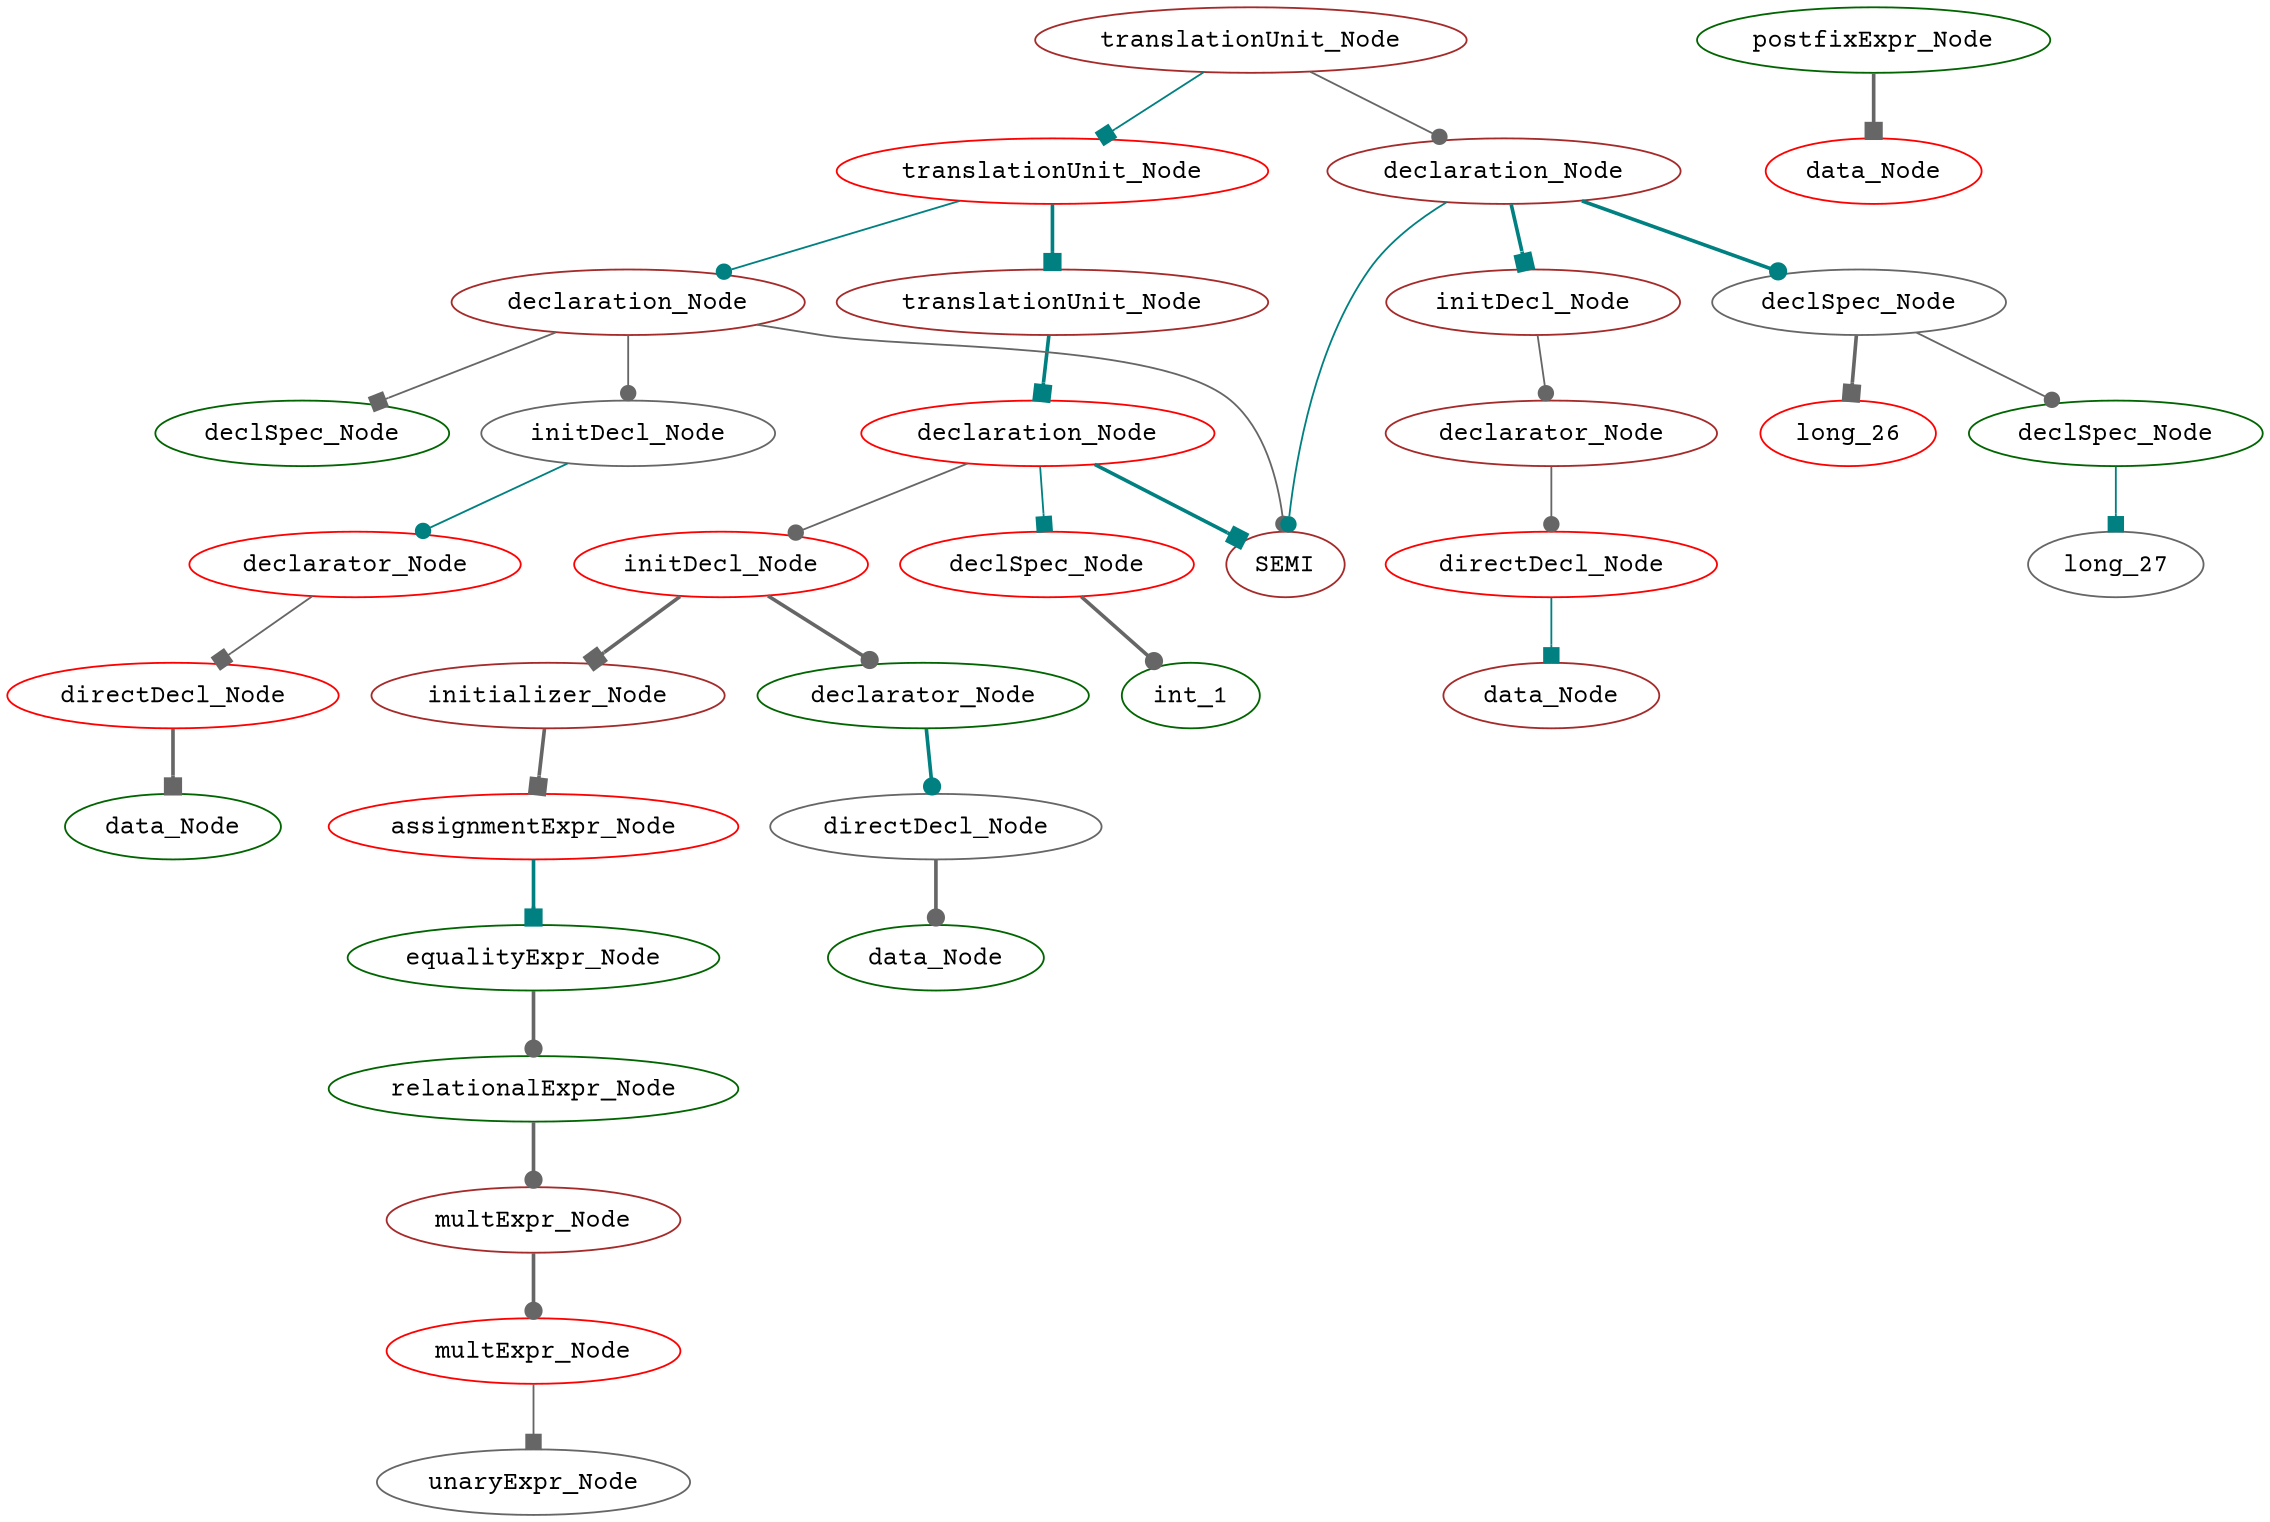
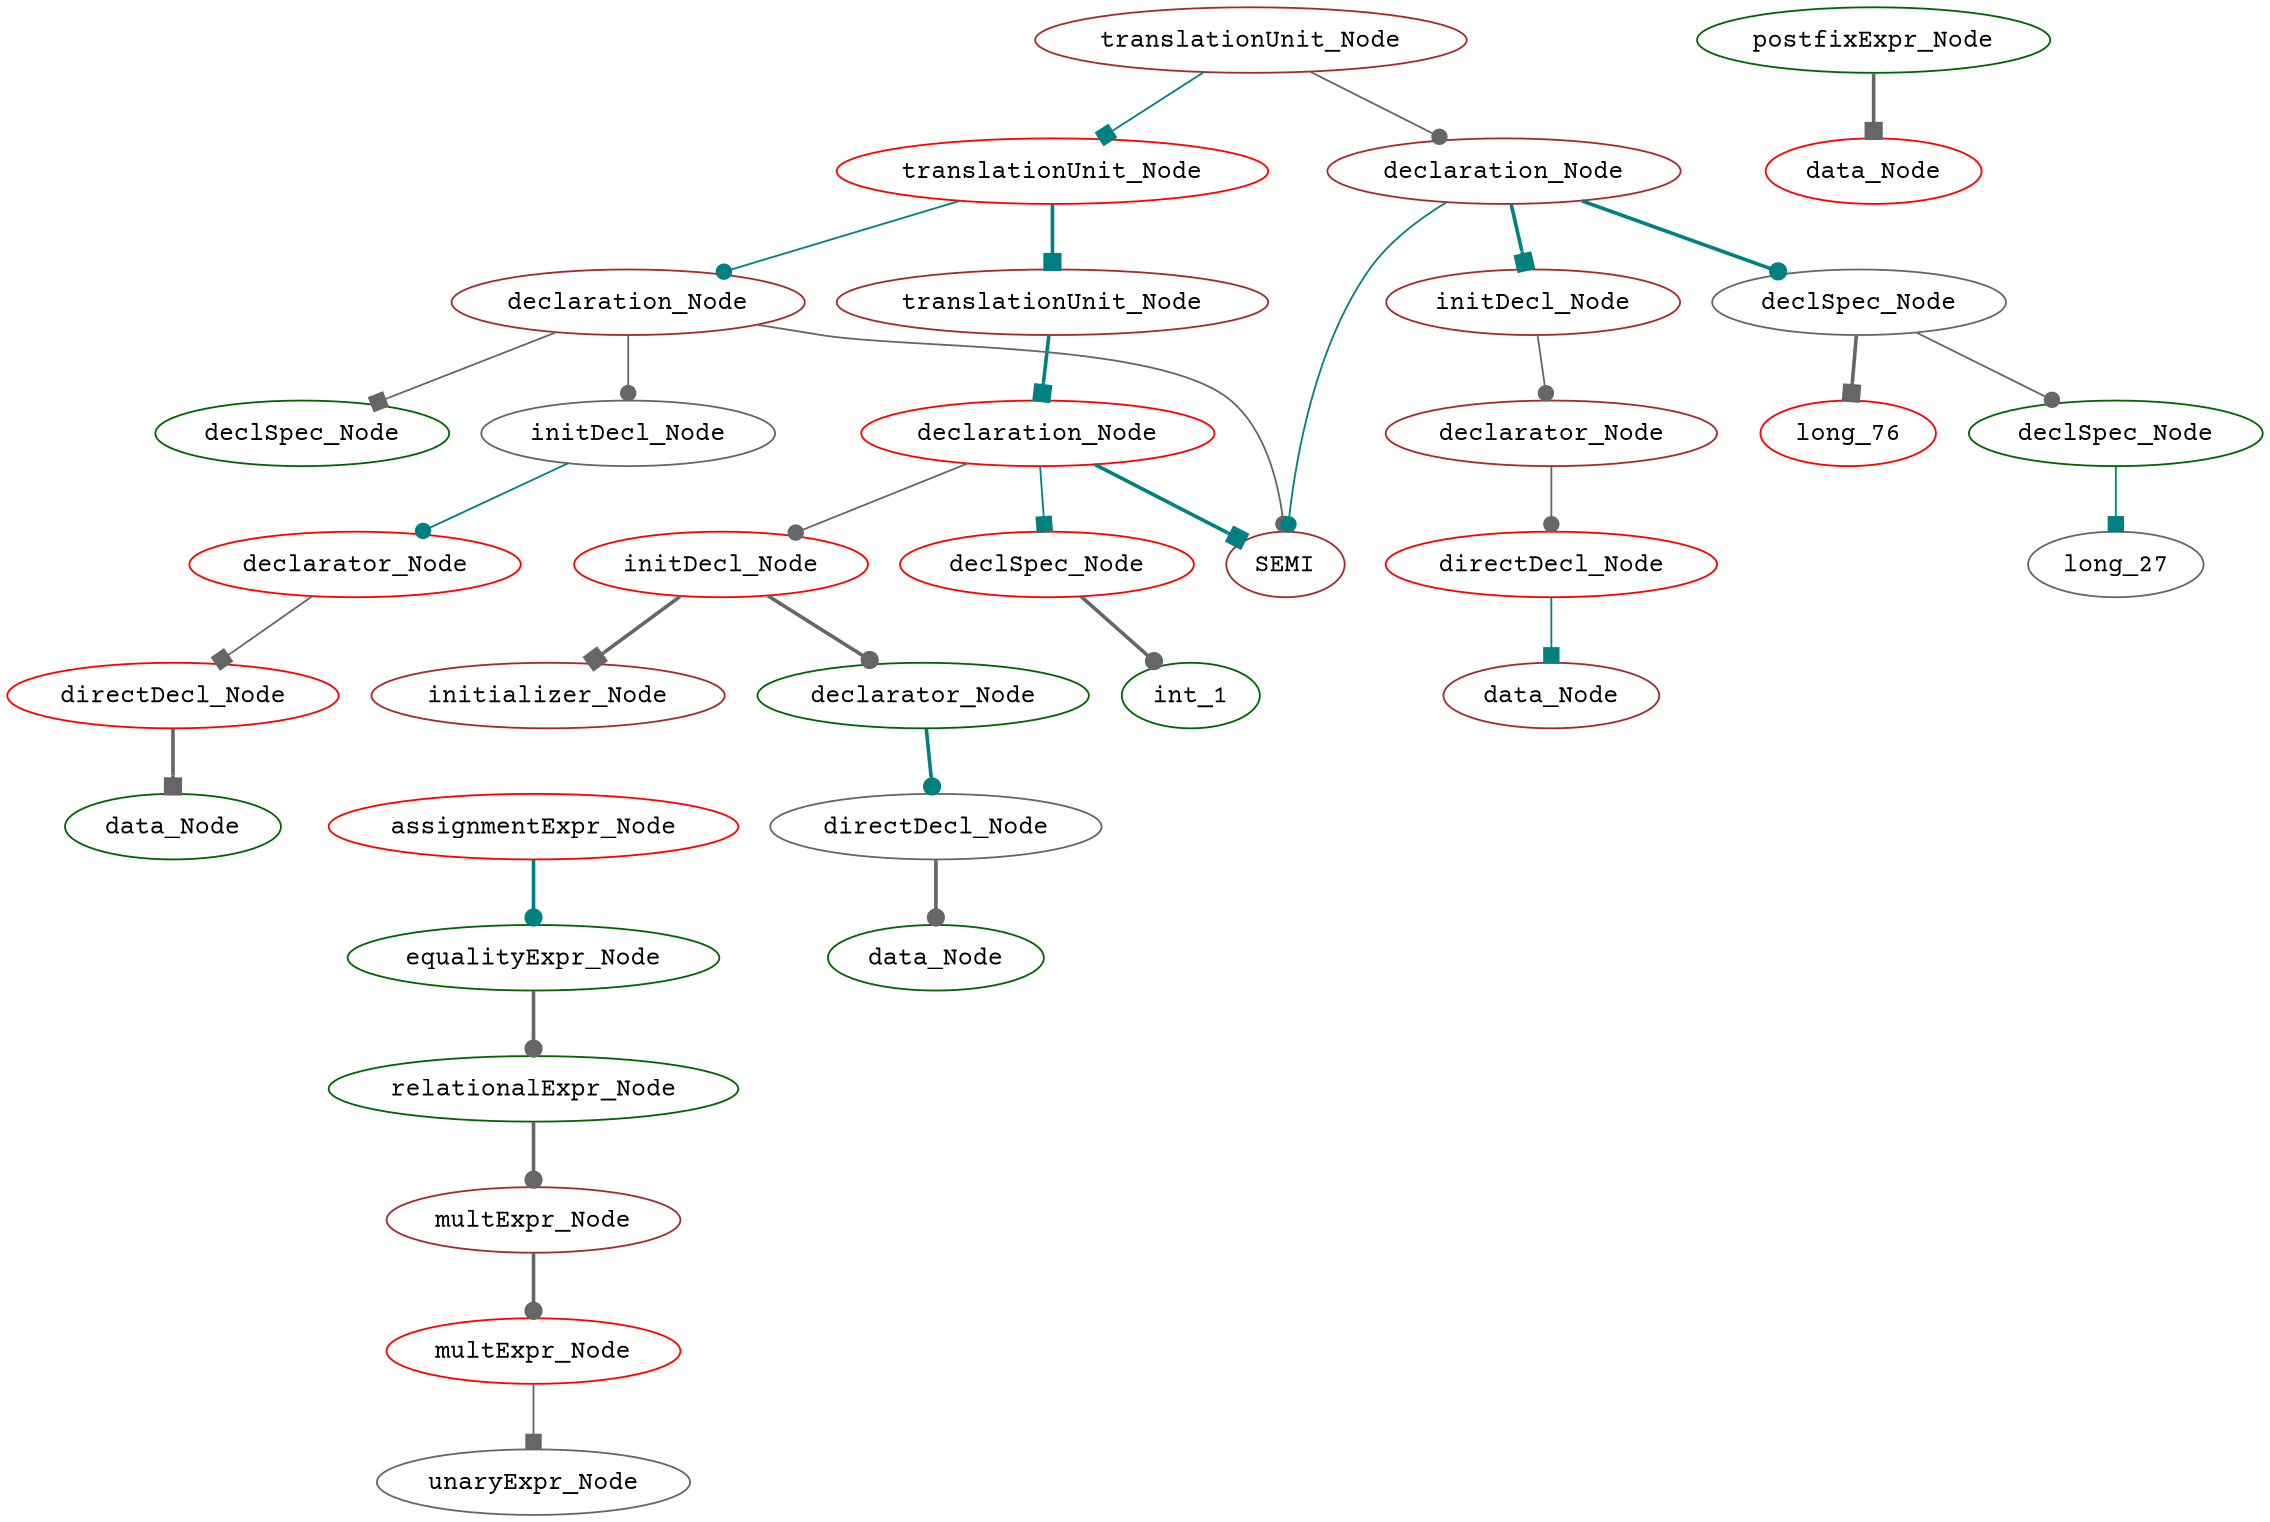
node "long_26": label "long_26" -> "long_76"
edge "initializer_Node" -> "assignmentExpr_Node": removed
edge "assignmentExpr_Node" -> "equalityExpr_Node": arrowhead box -> dot
